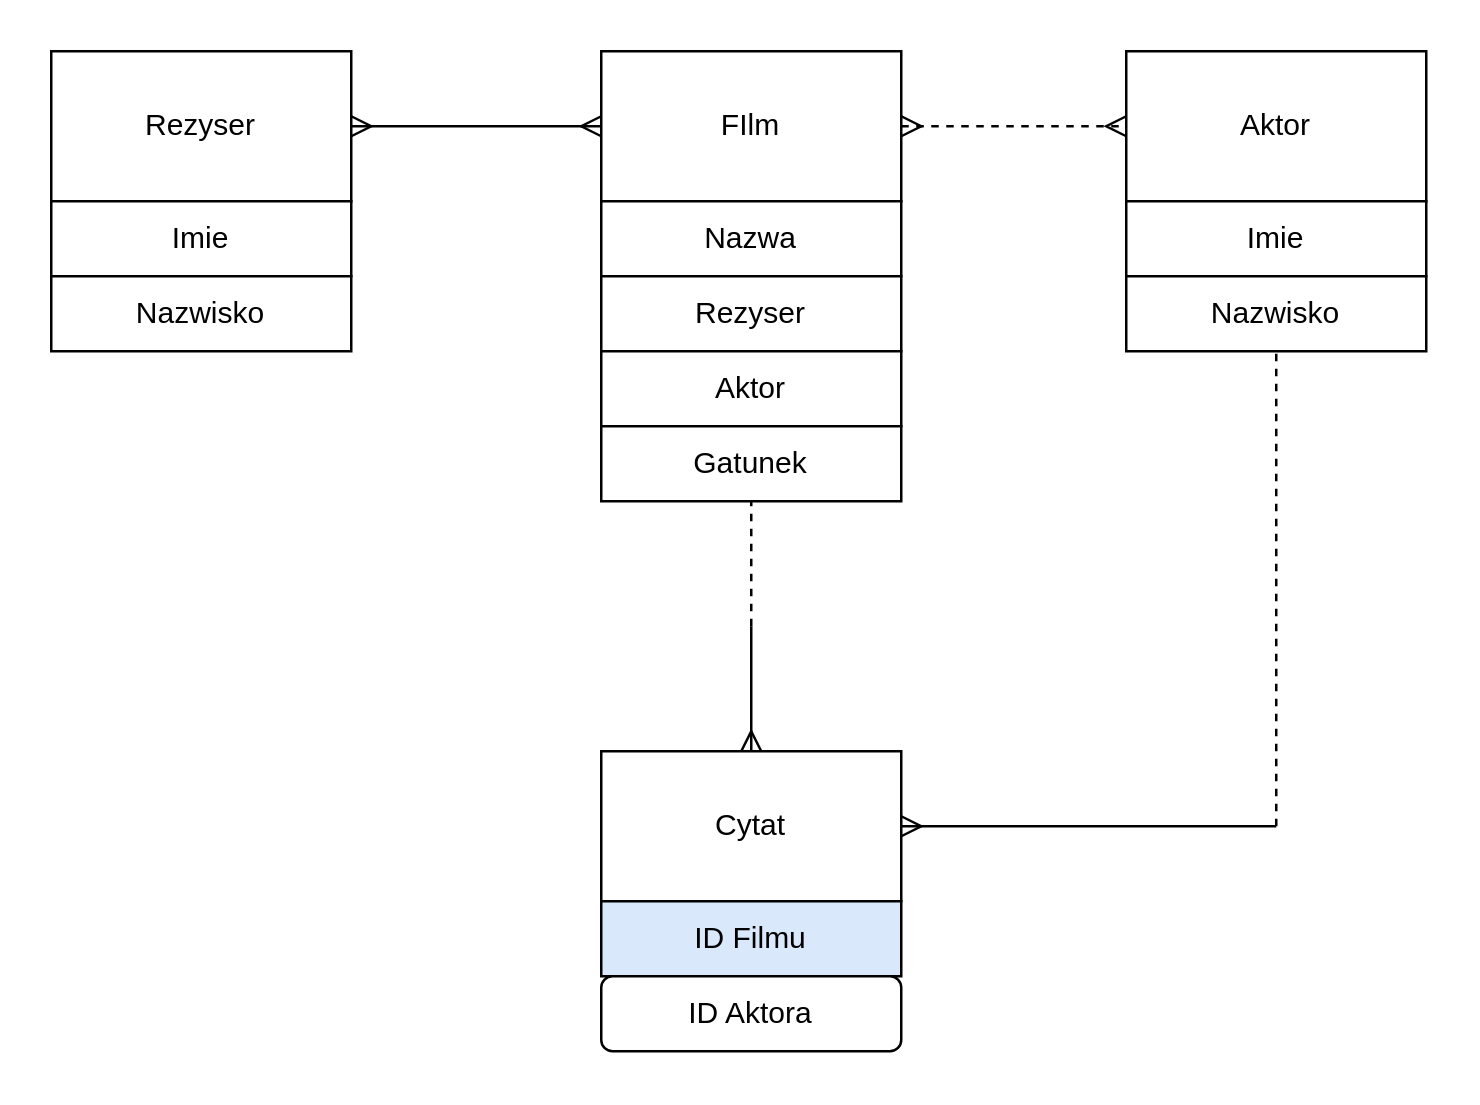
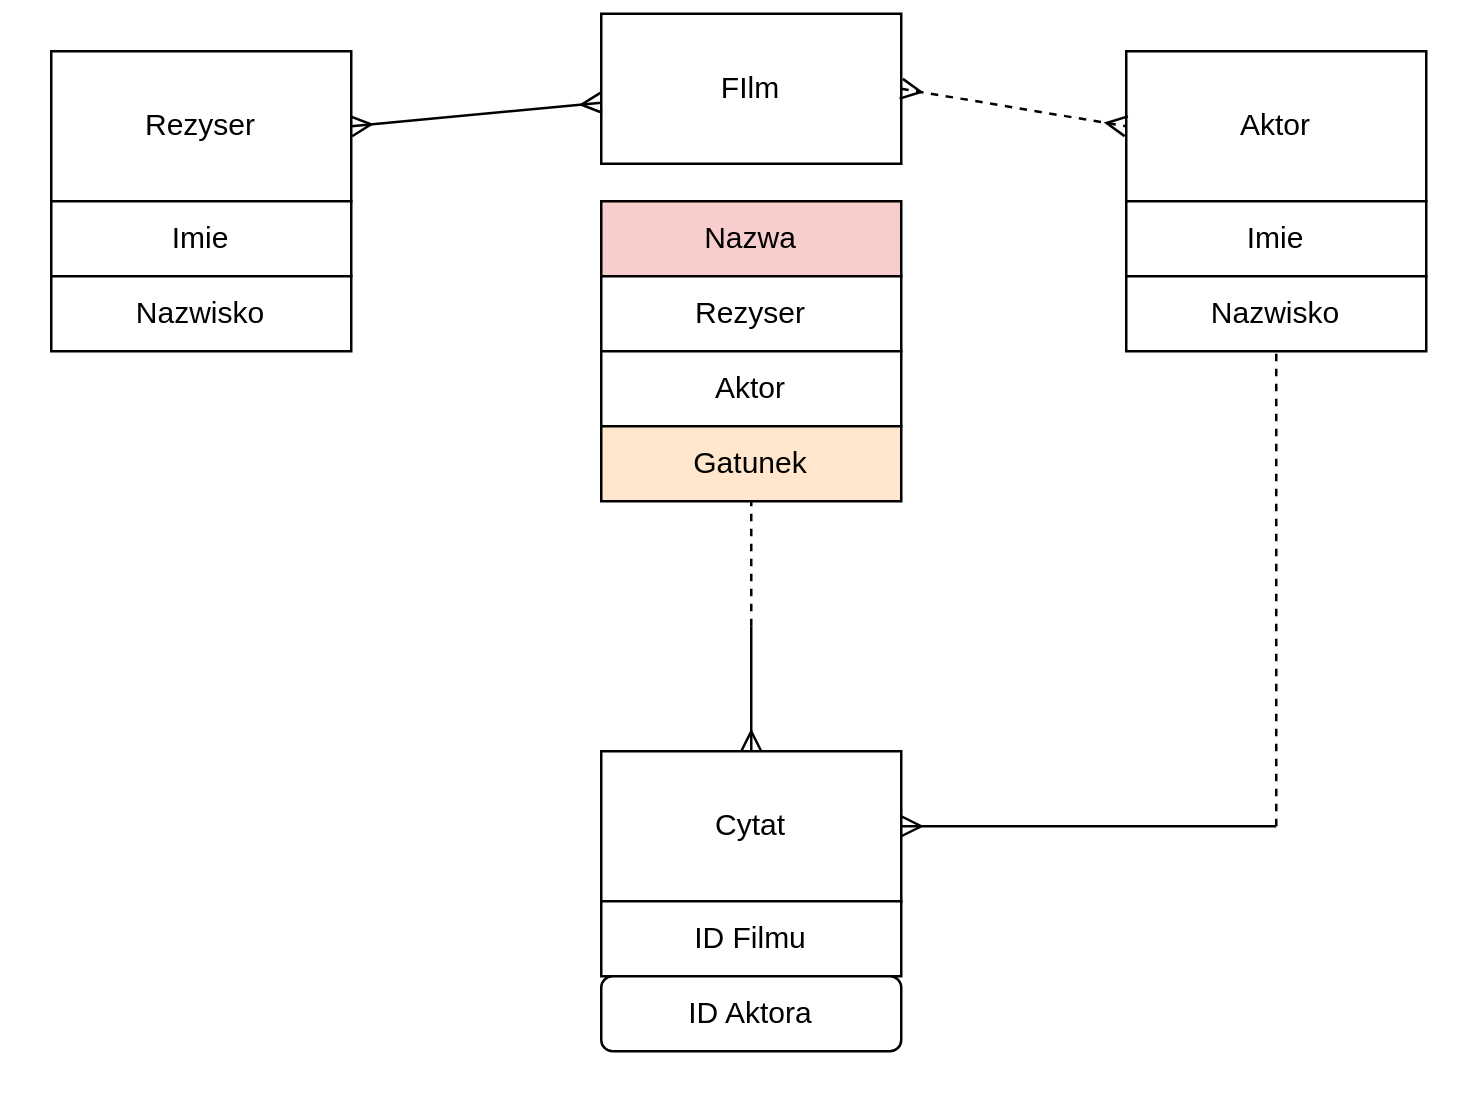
node "FIlm": moved (751, 126) -> (751, 89)
node "Nazwa": fillcolor #ffffff -> #f8cecc
node "Gatunek": fillcolor #ffffff -> #ffe6cc
node "ID Filmu": fillcolor #dae8fc -> #ffffff
